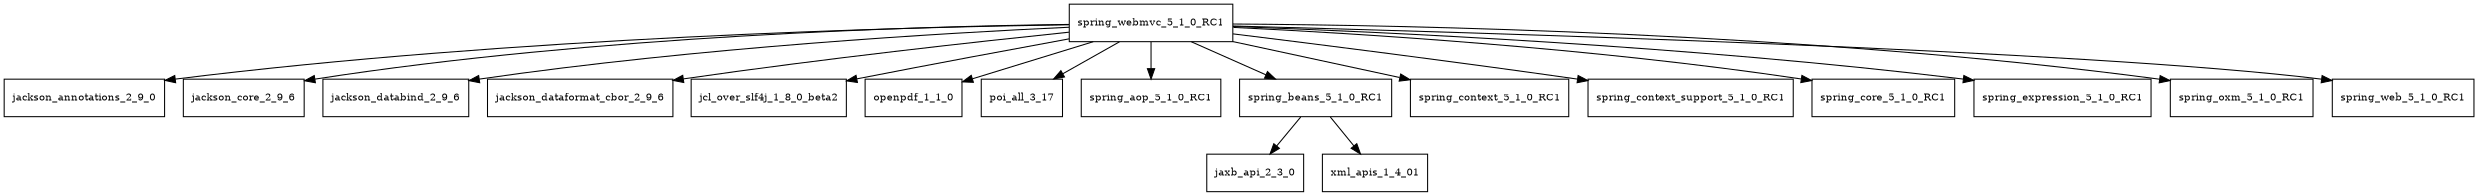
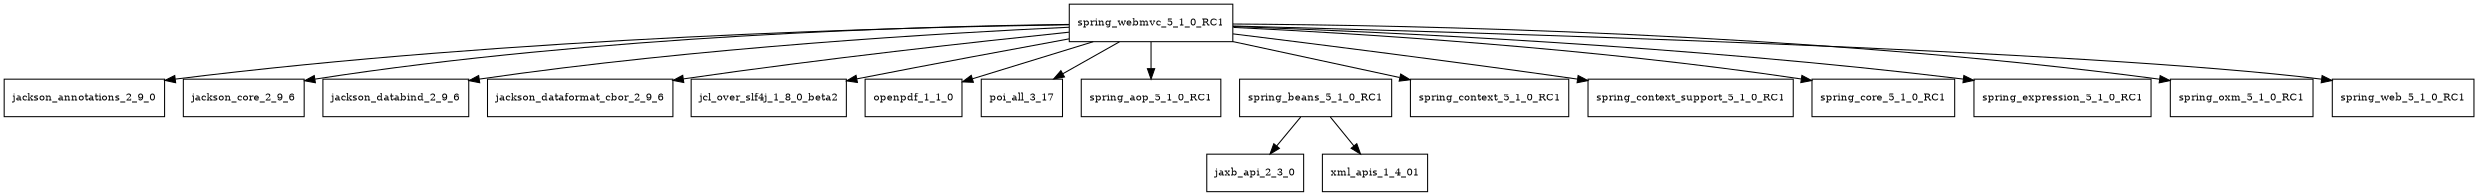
edge "spring_webmvc_5_1_0_RC1" -> "spring_beans_5_1_0_RC1": removed
